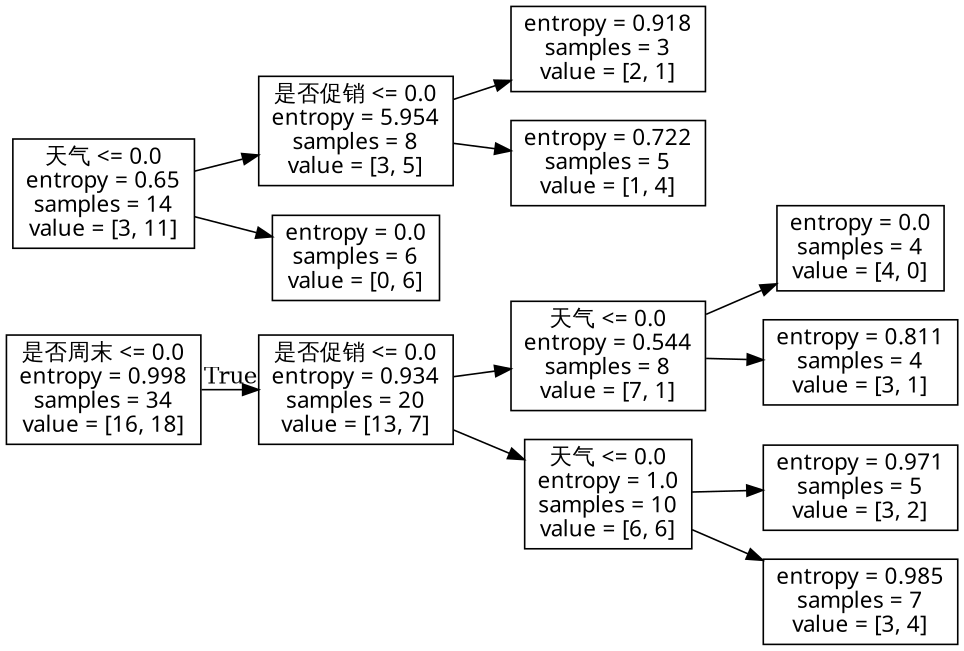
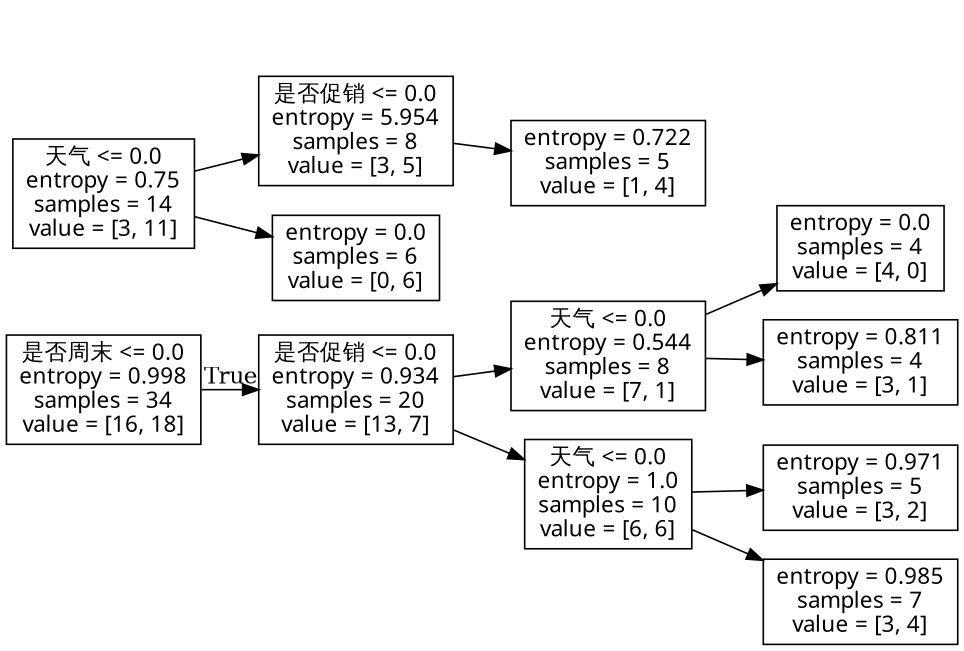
node "entropy = 0.918 samples = 3 value = [2, 1]": removed
node "天气 <= 0.0 entropy = 0.65 samples = 14 value = [3, 11]": label "天气 <= 0.0 entropy = 0.65 samples = 14 value = [3, 11]" -> "天气 <= 0.0 entropy = 0.75 samples = 14 value = [3, 11]"
